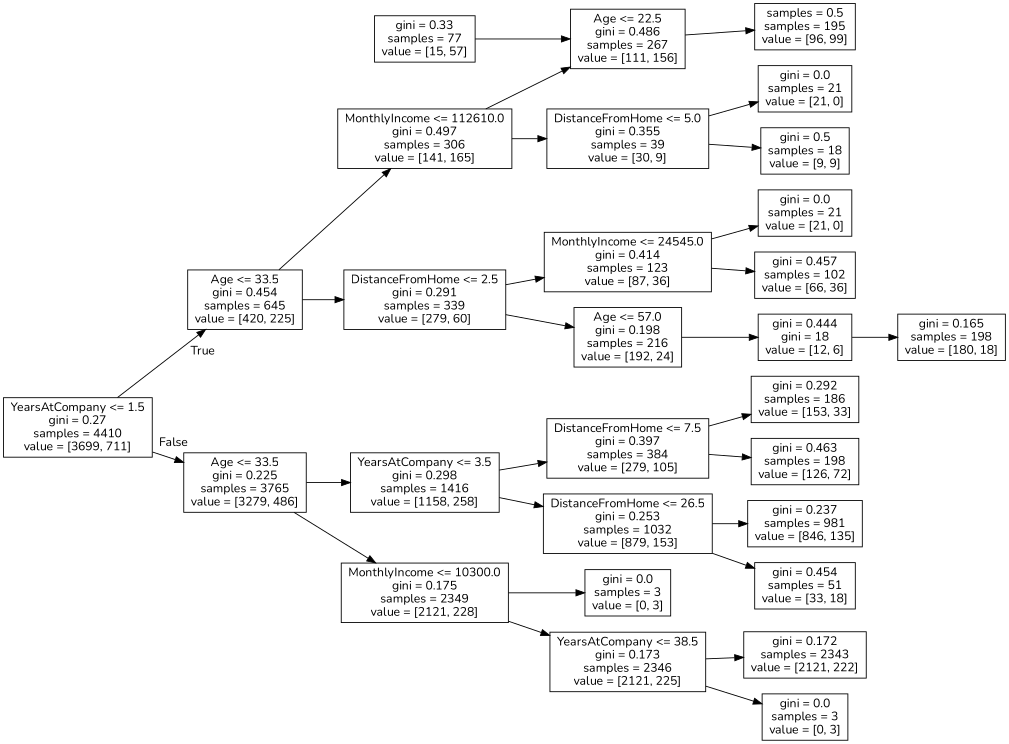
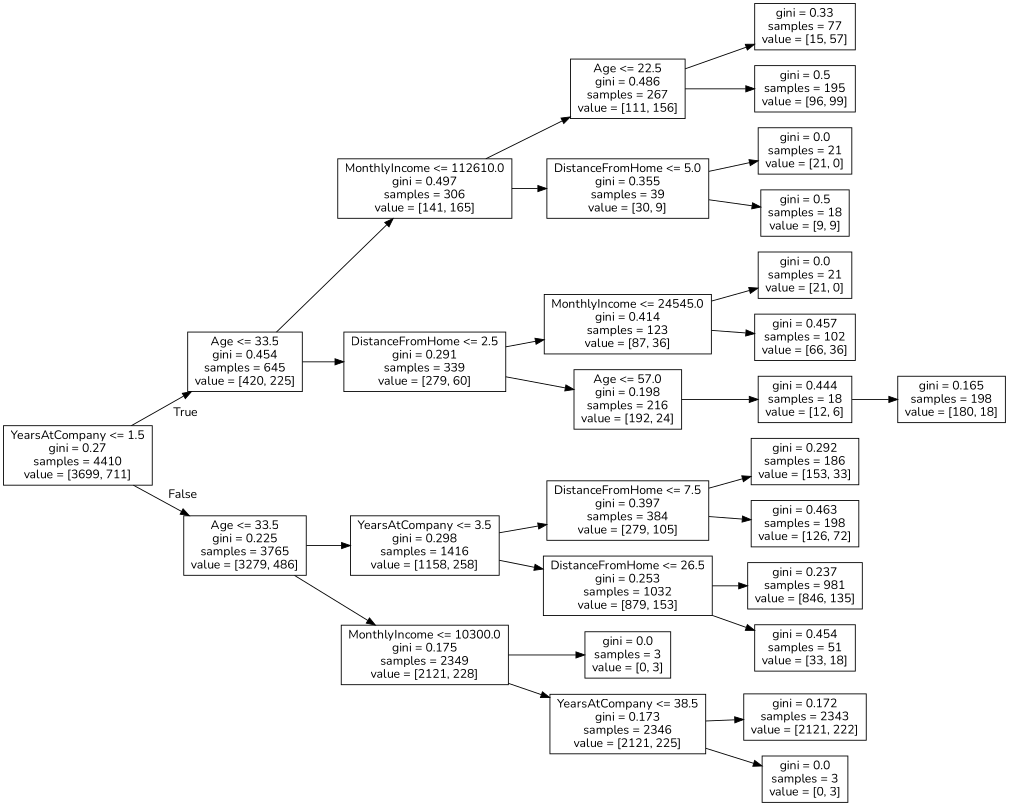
node "samples = 0.5 samples = 195 value = [96, 99]": label "samples = 0.5 samples = 195 value = [96, 99]" -> "gini = 0.5 samples = 195 value = [96, 99]"
edge "gini = 0.33 samples = 77 value = [15, 57]" -> "Age <= 22.5 gini = 0.486 samples = 267 value = [111, 156]": reversed
node "gini = 0.444 gini = 18 value = [12, 6]": label "gini = 0.444 gini = 18 value = [12, 6]" -> "gini = 0.444 samples = 18 value = [12, 6]"
